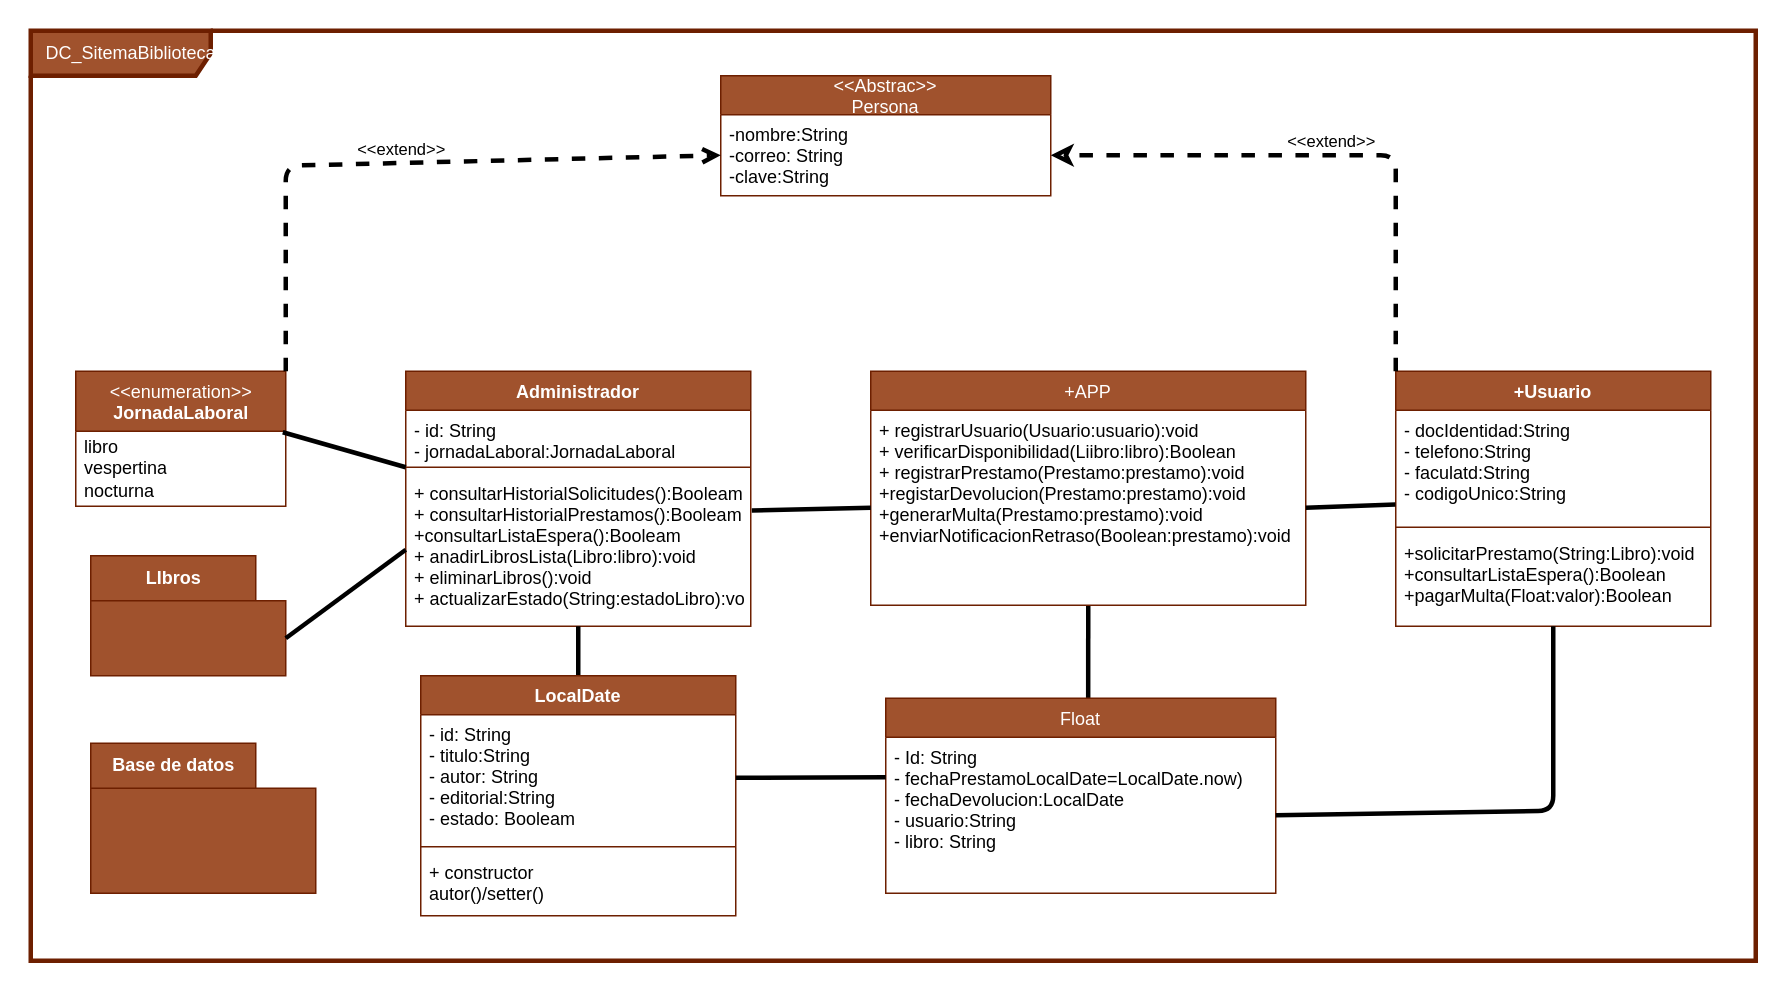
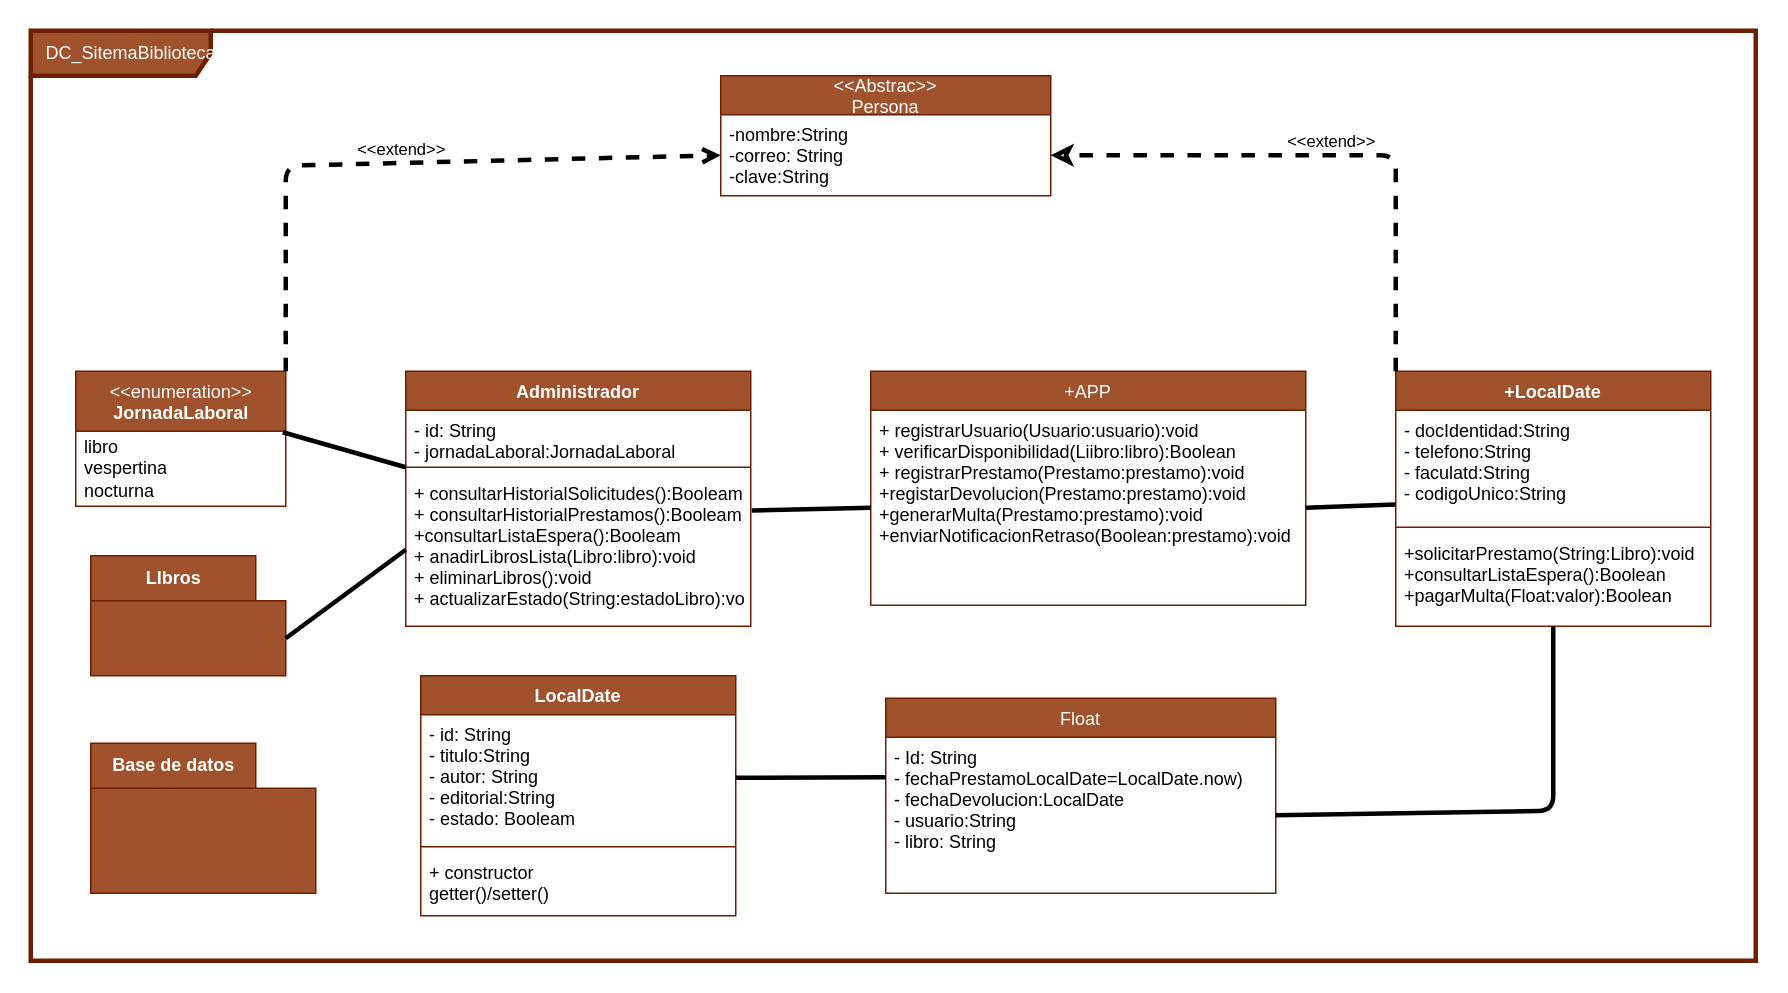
node "+Usuario": label "+Usuario" -> "+LocalDate"
edge "+APP" -- "Float": removed
edge "Administrador" -- "LocalDate": removed
node "+ constructor autor()/setter()": label "+ constructor autor()/setter()" -> "+ constructor getter()/setter()"
